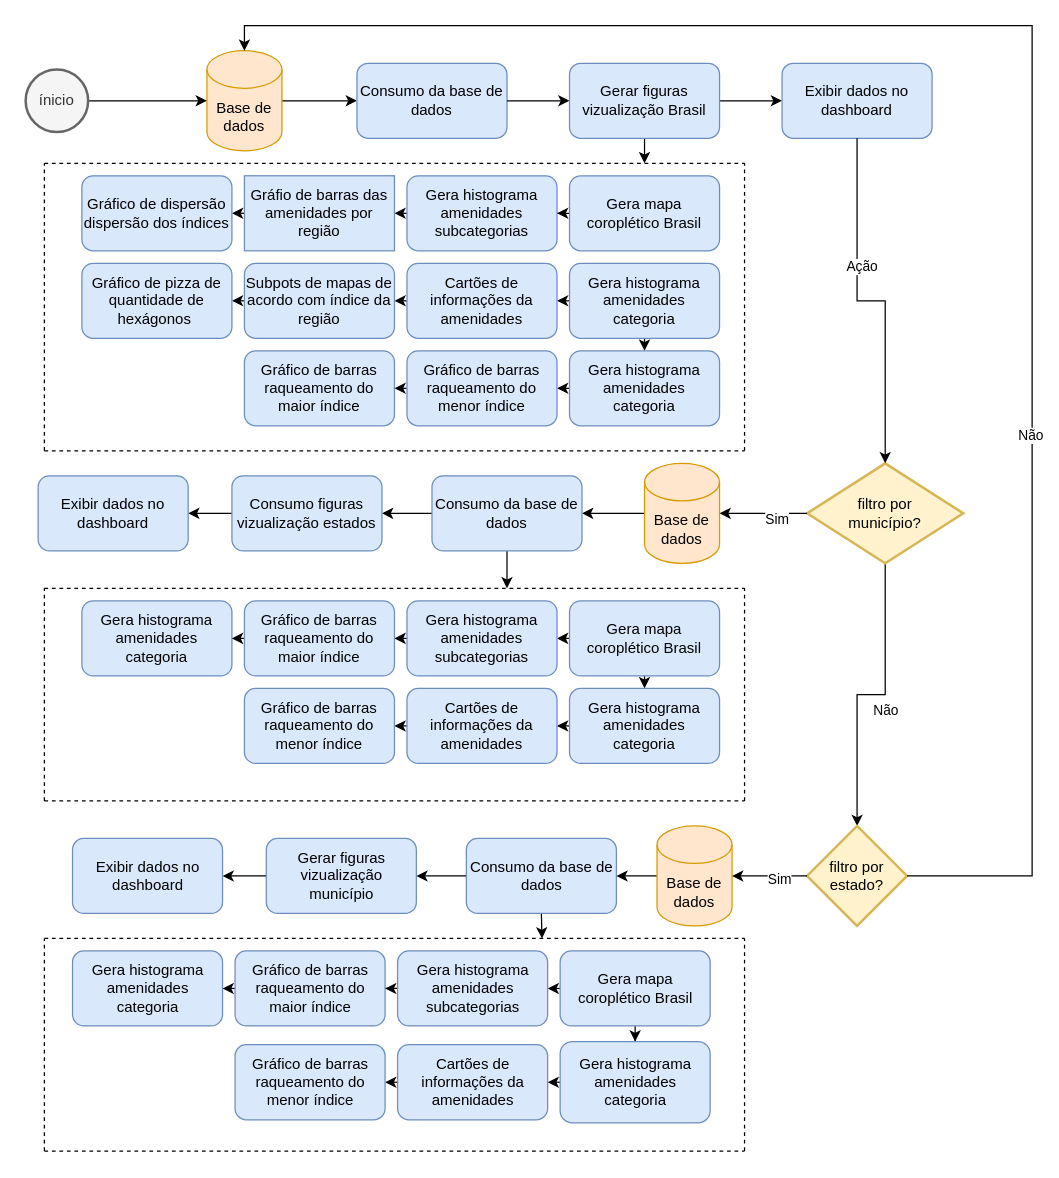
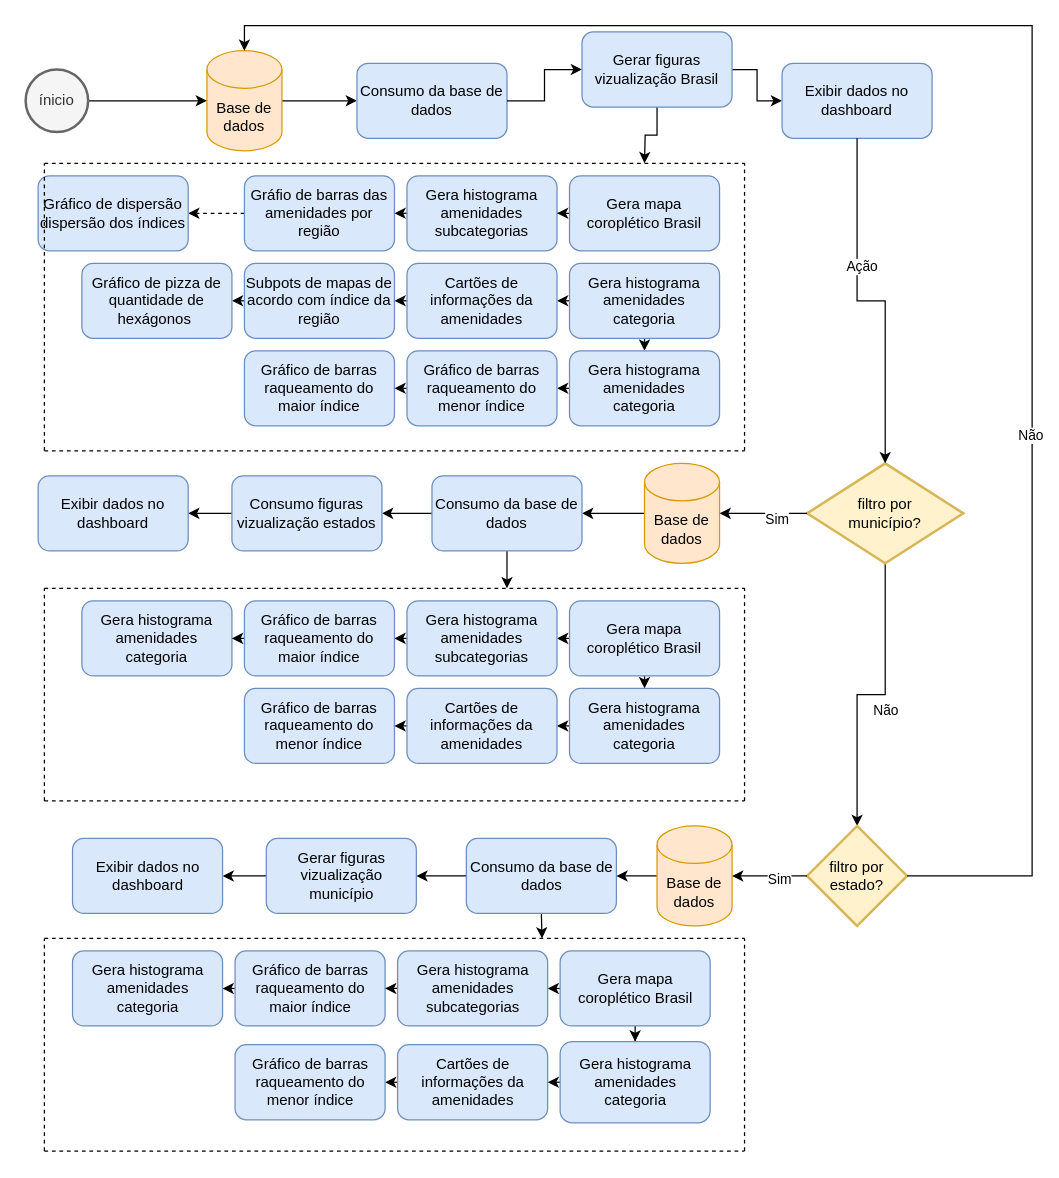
node "Gerar figuras vizualização Brasil": moved (644, 101) -> (657, 69)
node "Gráfico de dispersão dispersão dos índices": moved (157, 213) -> (113, 213)
node "Gráfio de barras das amenidades por região": shape rectangle -> rounded rectangle
